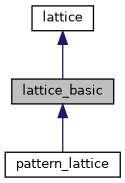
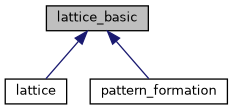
edge "lattice_basic" -> "lattice": reversed
node "pattern_lattice": label "pattern_lattice" -> "pattern_formation"
